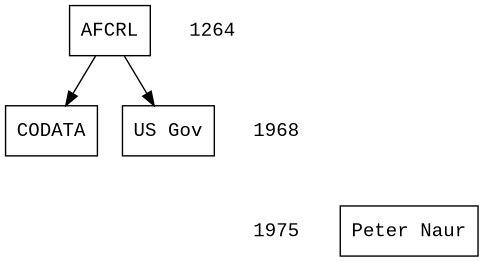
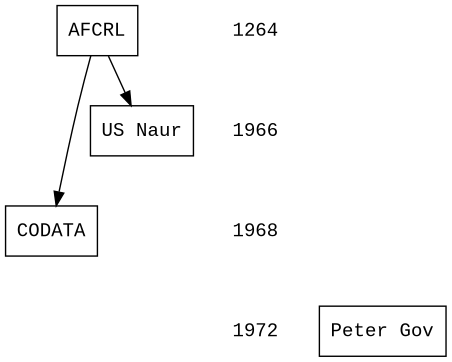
node "US Gov": label "US Gov" -> "US Naur"
node "1966": added
node "1975": label "1975" -> "1972"
node "Peter Naur": label "Peter Naur" -> "Peter Gov"
